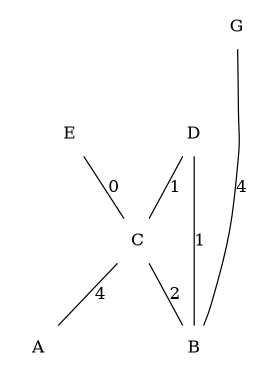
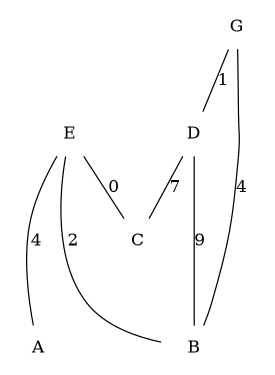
edge "G" -- "D": added, label "1"
edge "D" -- "C": label "1" -> "7"
edge "D" -- "B": label "1" -> "9"
edge "C" -- "A": now "E" -- "A"
edge "C" -- "B": now "E" -- "B"
